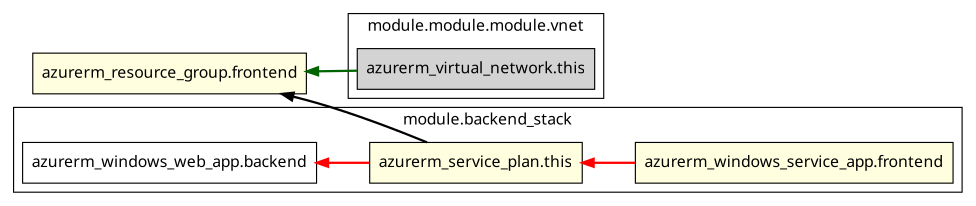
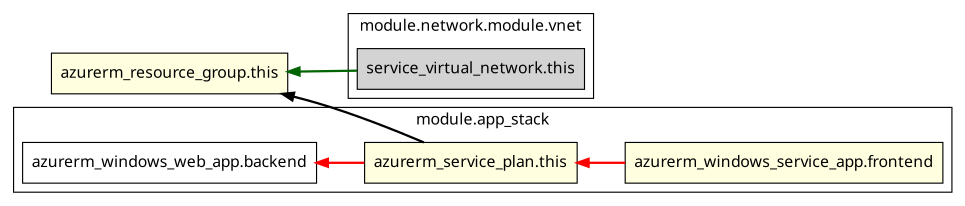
cluster "module.module.module.vnet": label "module.module.module.vnet" -> "module.network.module.vnet"
node "azurerm_virtual_network.this": label "azurerm_virtual_network.this" -> "service_virtual_network.this"
node "azurerm_resource_group.frontend": label "azurerm_resource_group.frontend" -> "azurerm_resource_group.this"
cluster "module.backend_stack": label "module.backend_stack" -> "module.app_stack"
